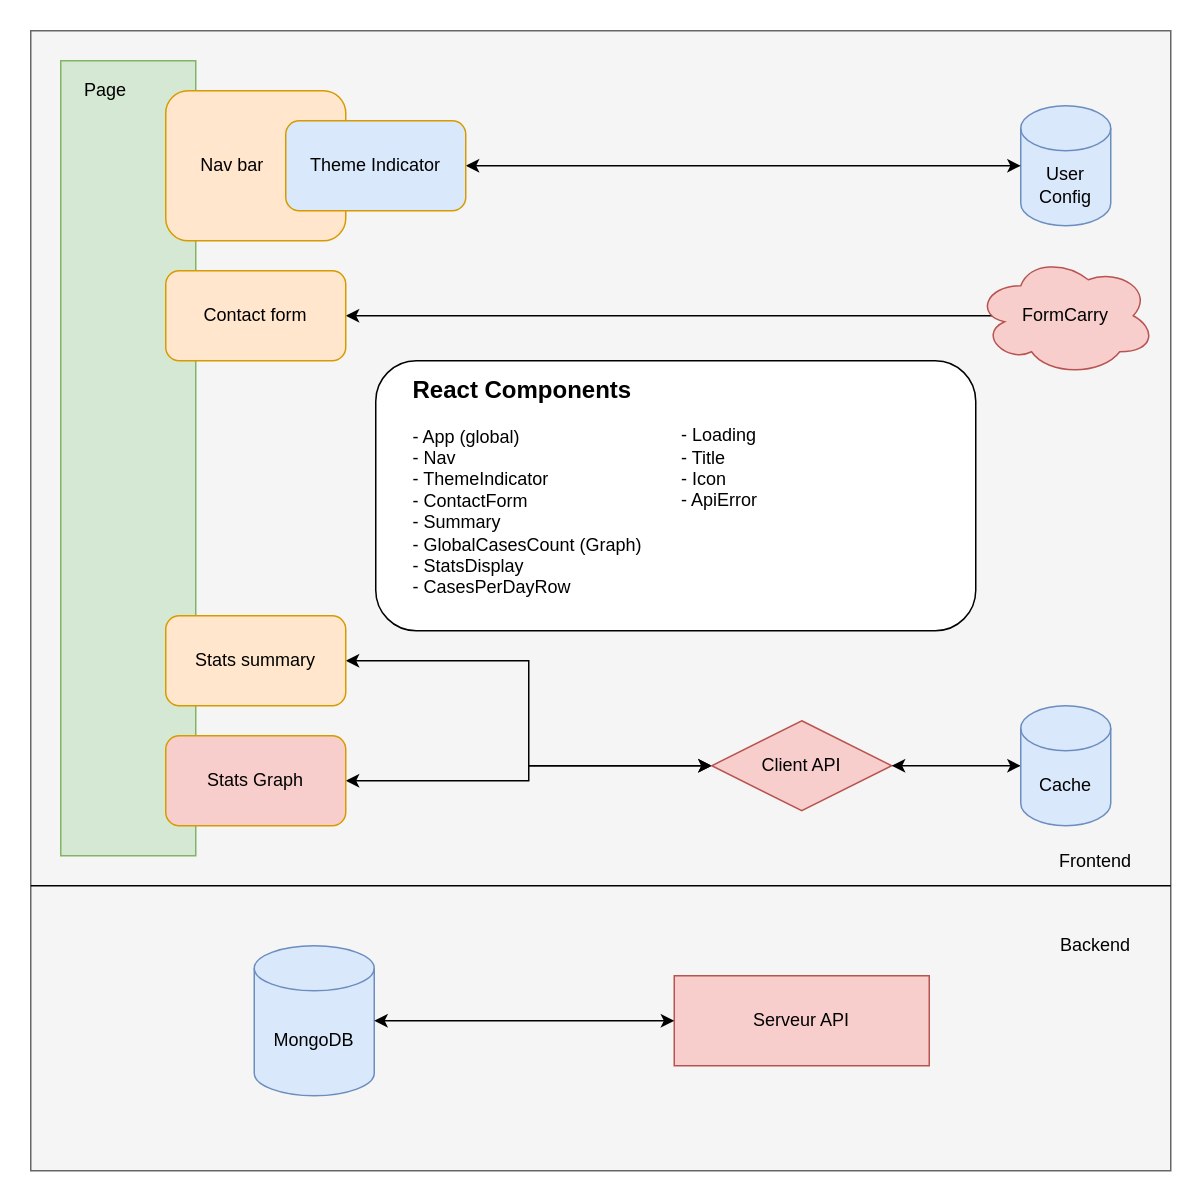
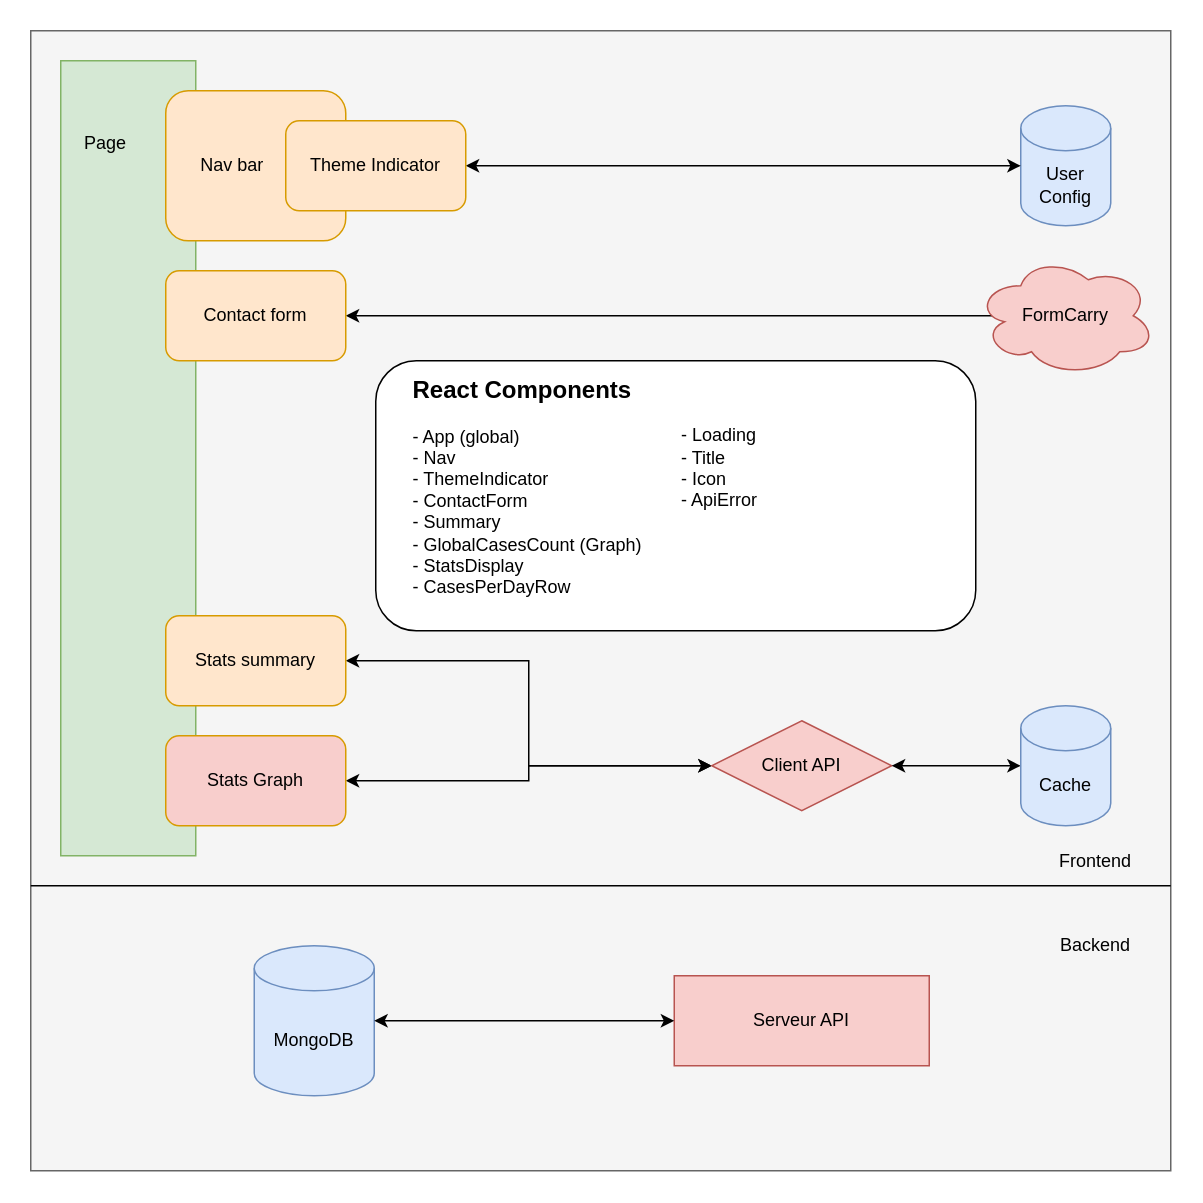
node "Page": moved (106, 91) -> (106, 143)
node "Theme Indicator": fillcolor #dae8fc -> #ffe6cc
